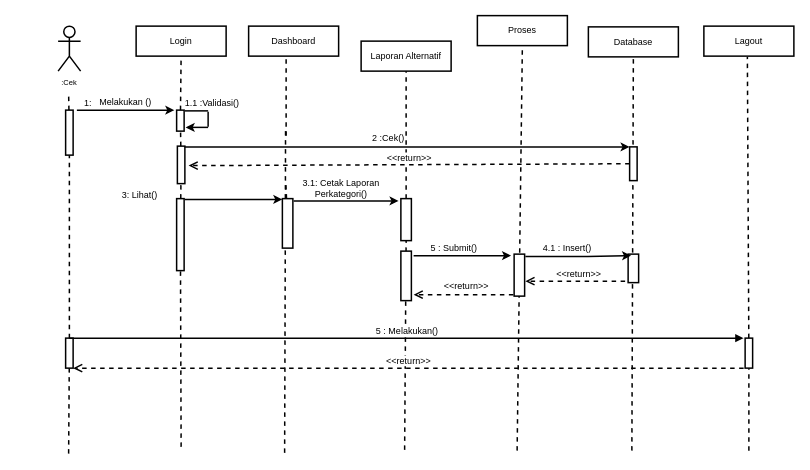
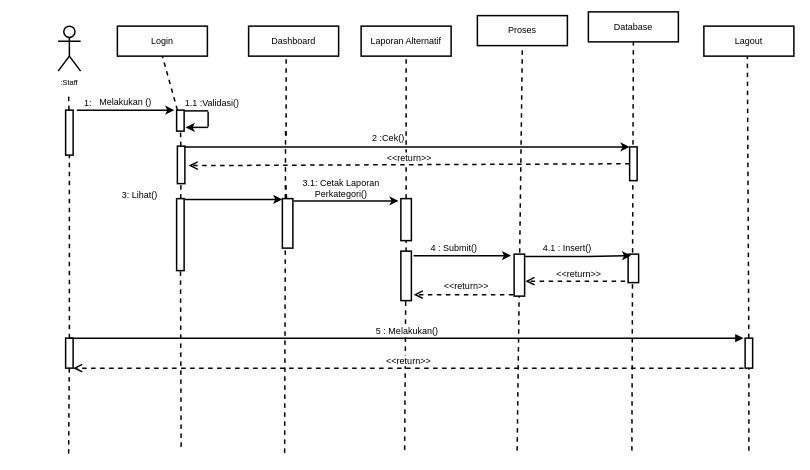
node "Login": moved (181, 41) -> (162, 41)
node "Database": moved (633, 42) -> (633, 27)
node "Laporan Alternatif": moved (406, 56) -> (406, 41)
node ":Cek": label ":Cek" -> ":Staff"
node "5 : Submit()": label "5 : Submit()" -> "4 : Submit()"
